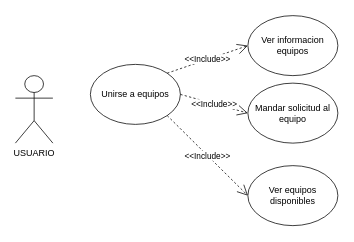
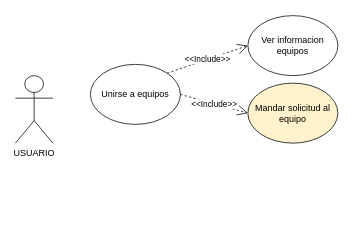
node "Mandar solicitud al equipo": fillcolor #ffffff -> #fff2cc
edge "Unirse a equipos" -> "Ver equipos disponibles": removed, label "<<Include>>"
node "Ver equipos disponibles": removed
